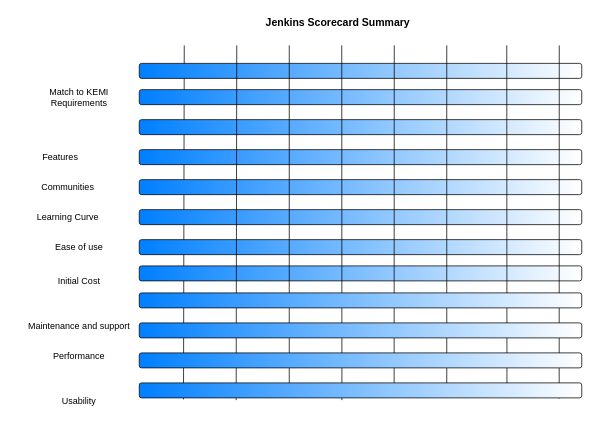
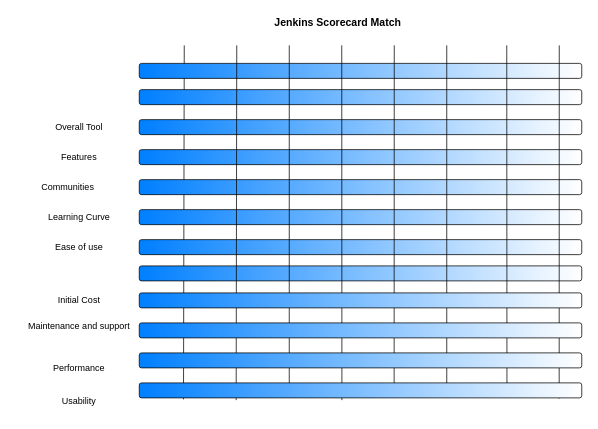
node "Jenkins Scorecard Summary": label "Jenkins Scorecard Summary" -> "Jenkins Scorecard Match"
node "Match to KEMI Requirements": removed
node "Overall Tool": added
node "Features": moved (60, 157) -> (79, 157)
node "Learning Curve": moved (68, 217) -> (79, 217)
node "Initial Cost": moved (79, 282) -> (79, 300)
node "Performance": moved (79, 357) -> (79, 368)
